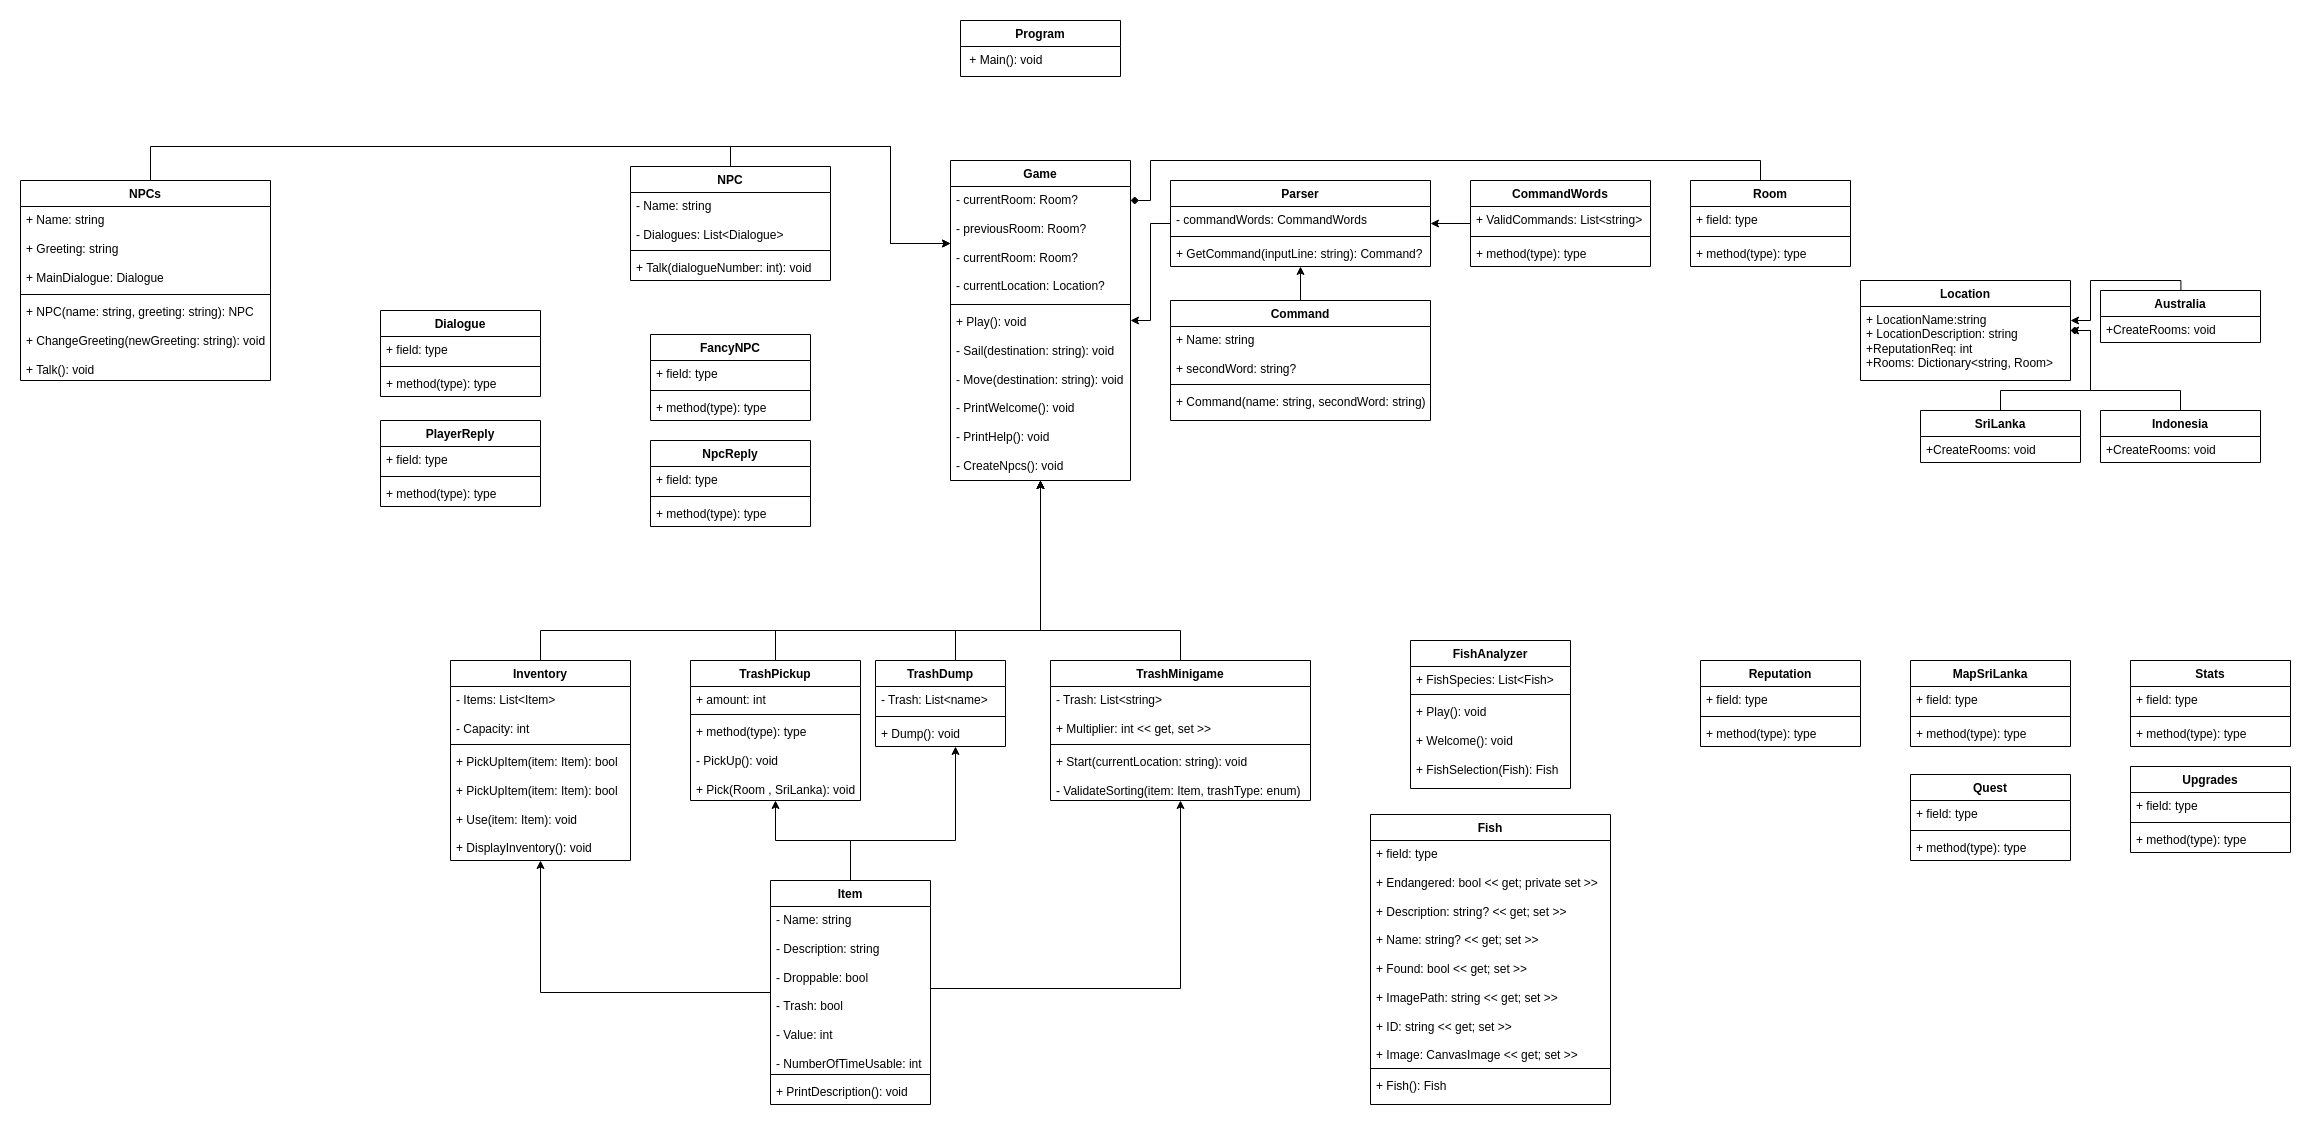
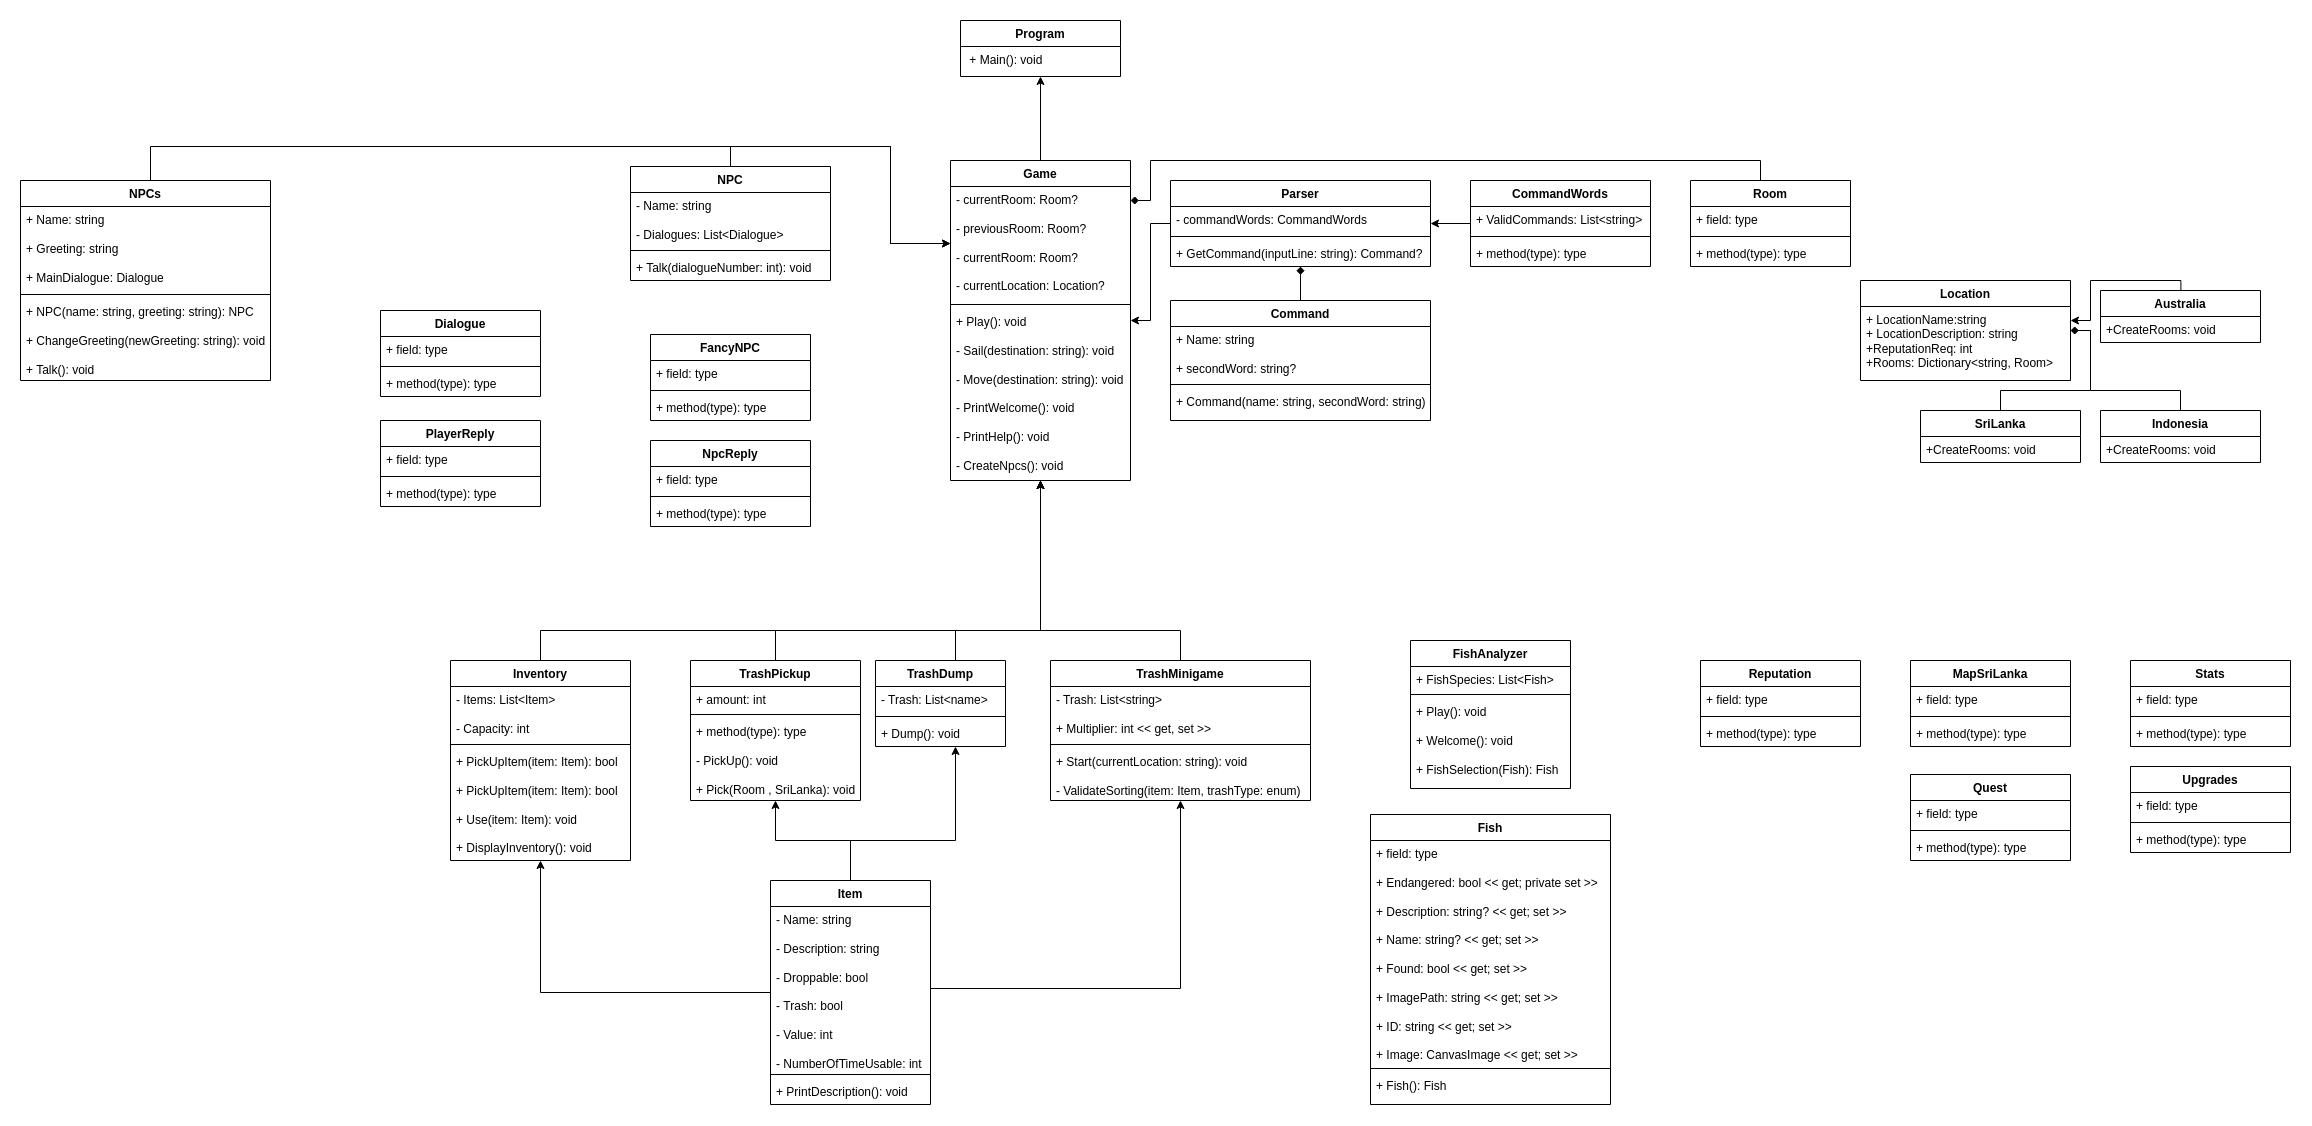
edge "Game" -> "Program": added
edge "Command" -> "Parser": arrowhead classic -> diamond
edge "Indonesia" -> "Location": arrowhead classic -> none
